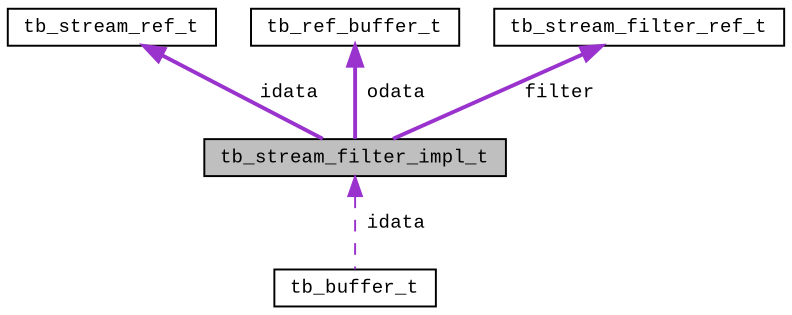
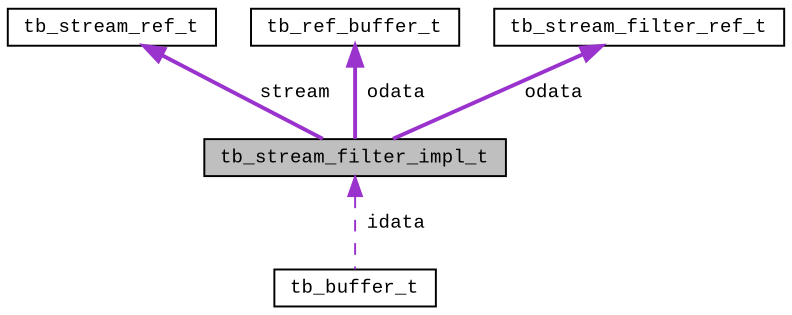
edge "tb_stream_filter_impl_t" -> "tb_stream_ref_t": label " idata" -> " stream"
edge "tb_stream_filter_impl_t" -> "tb_stream_filter_ref_t": label " filter" -> " odata"
